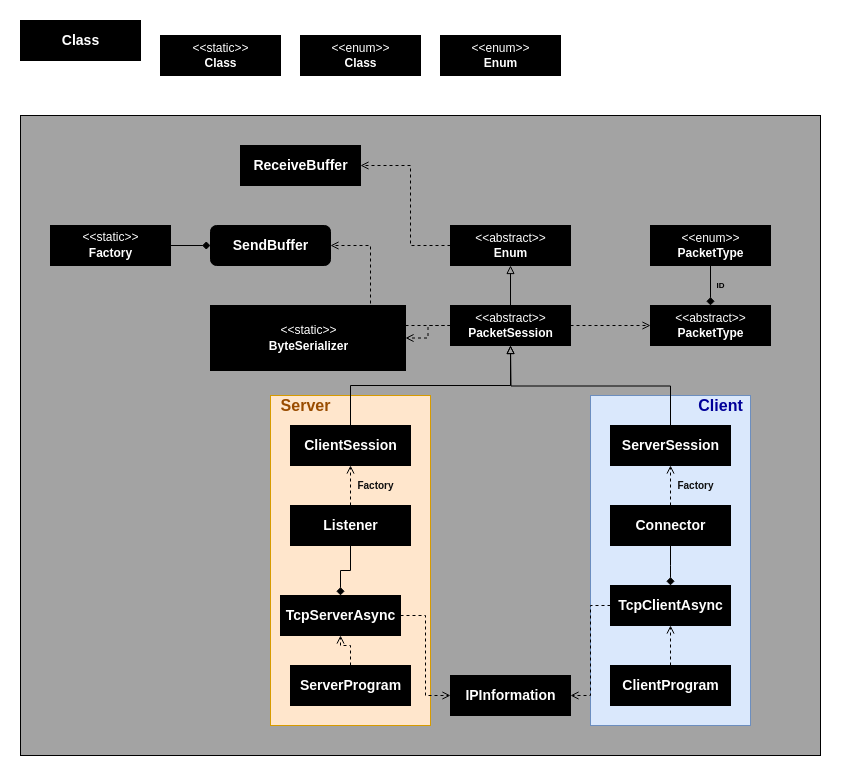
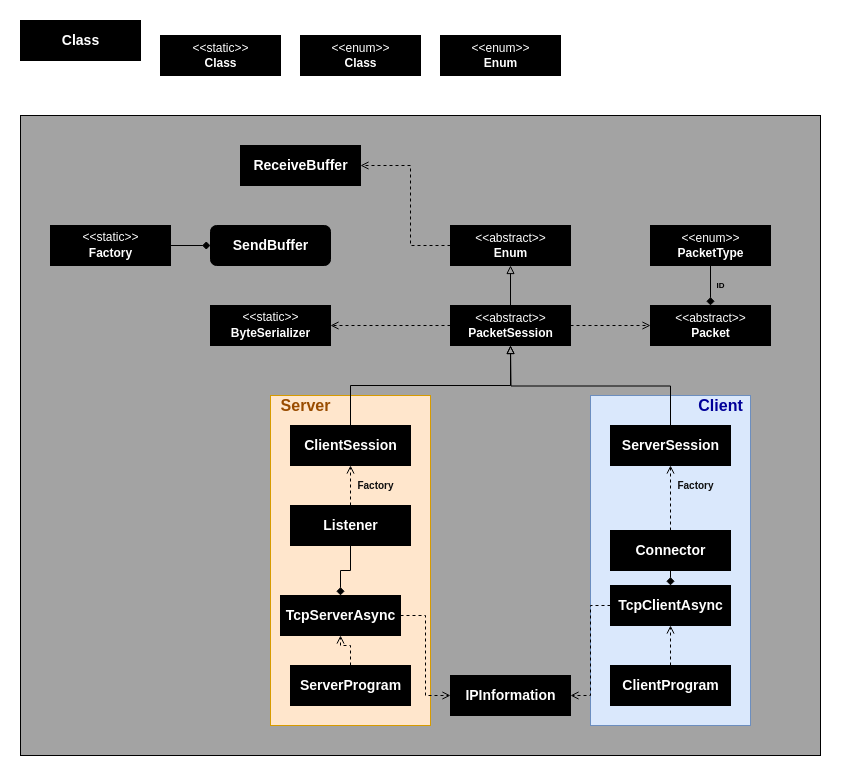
edge "<<abstract>> PacketSession" -> "SendBuffer": removed
node "<<abstract>> PacketType": label "<<abstract>> PacketType" -> "<<abstract>> Packet"
node "<<static>>ByteSerializer": size 195x65 -> 120x40
node "Connector": moved (671, 526) -> (671, 551)
